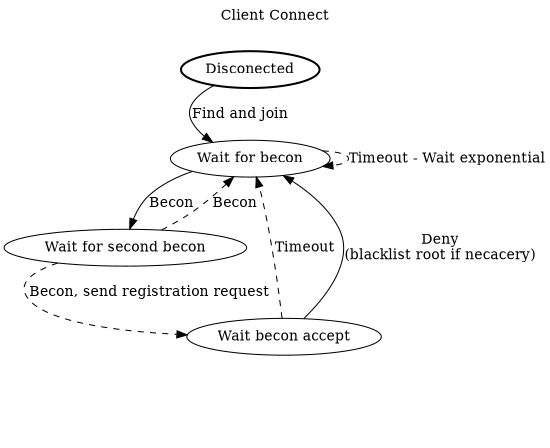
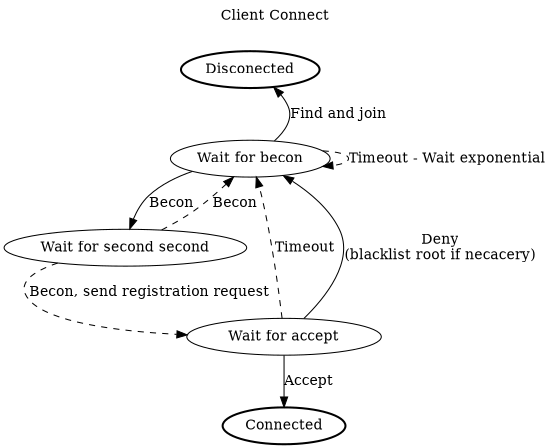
edge "Disconected" -> "Wait for becon": reversed
node "Wait for second becon": label "Wait for second becon" -> "Wait for second second"
node "Wait becon accept": label "Wait becon accept" -> "Wait for accept"
node "Connected": added
